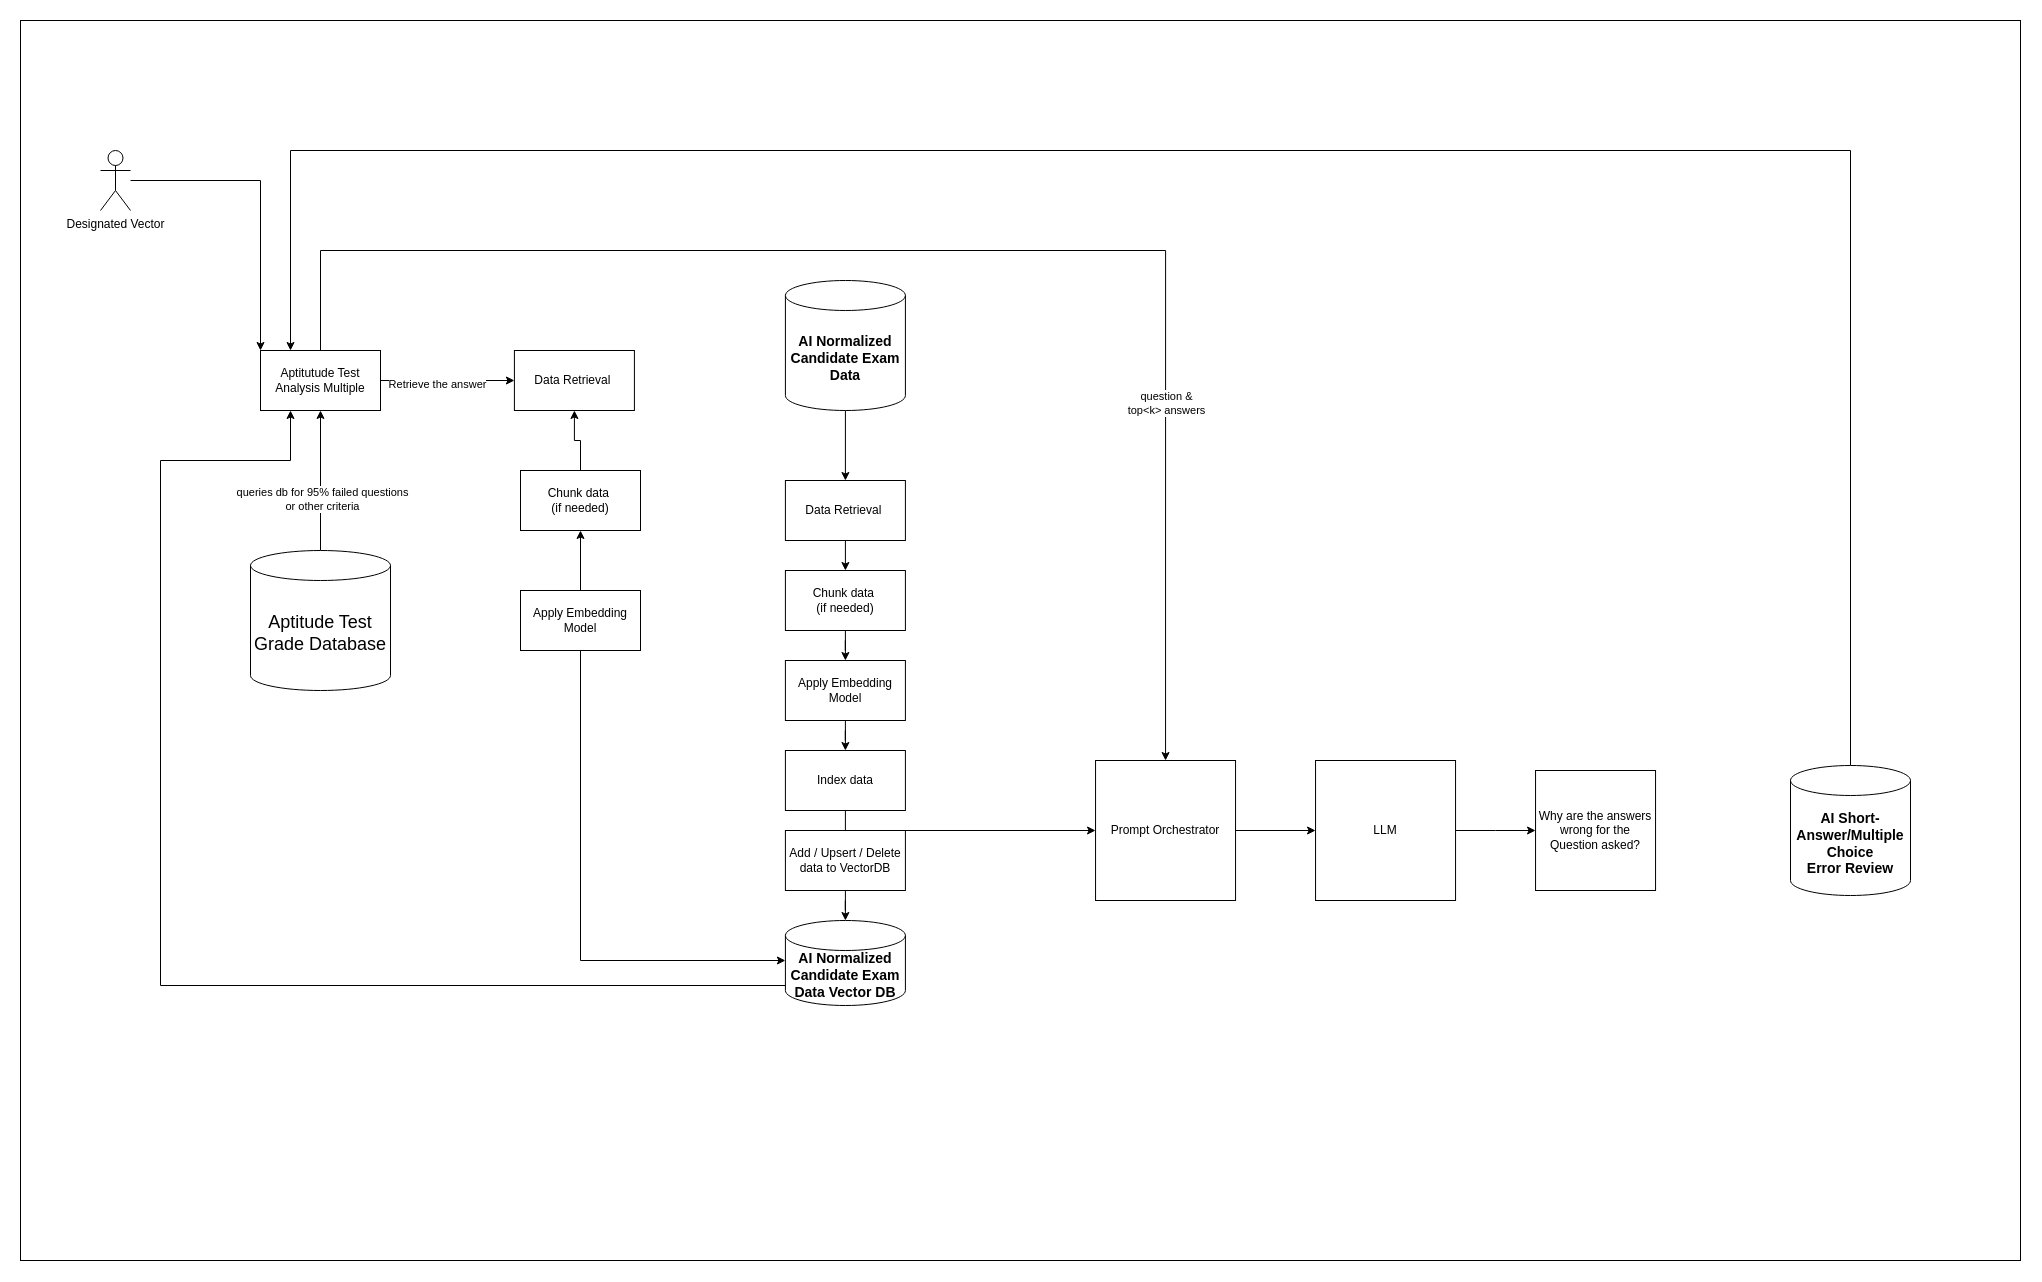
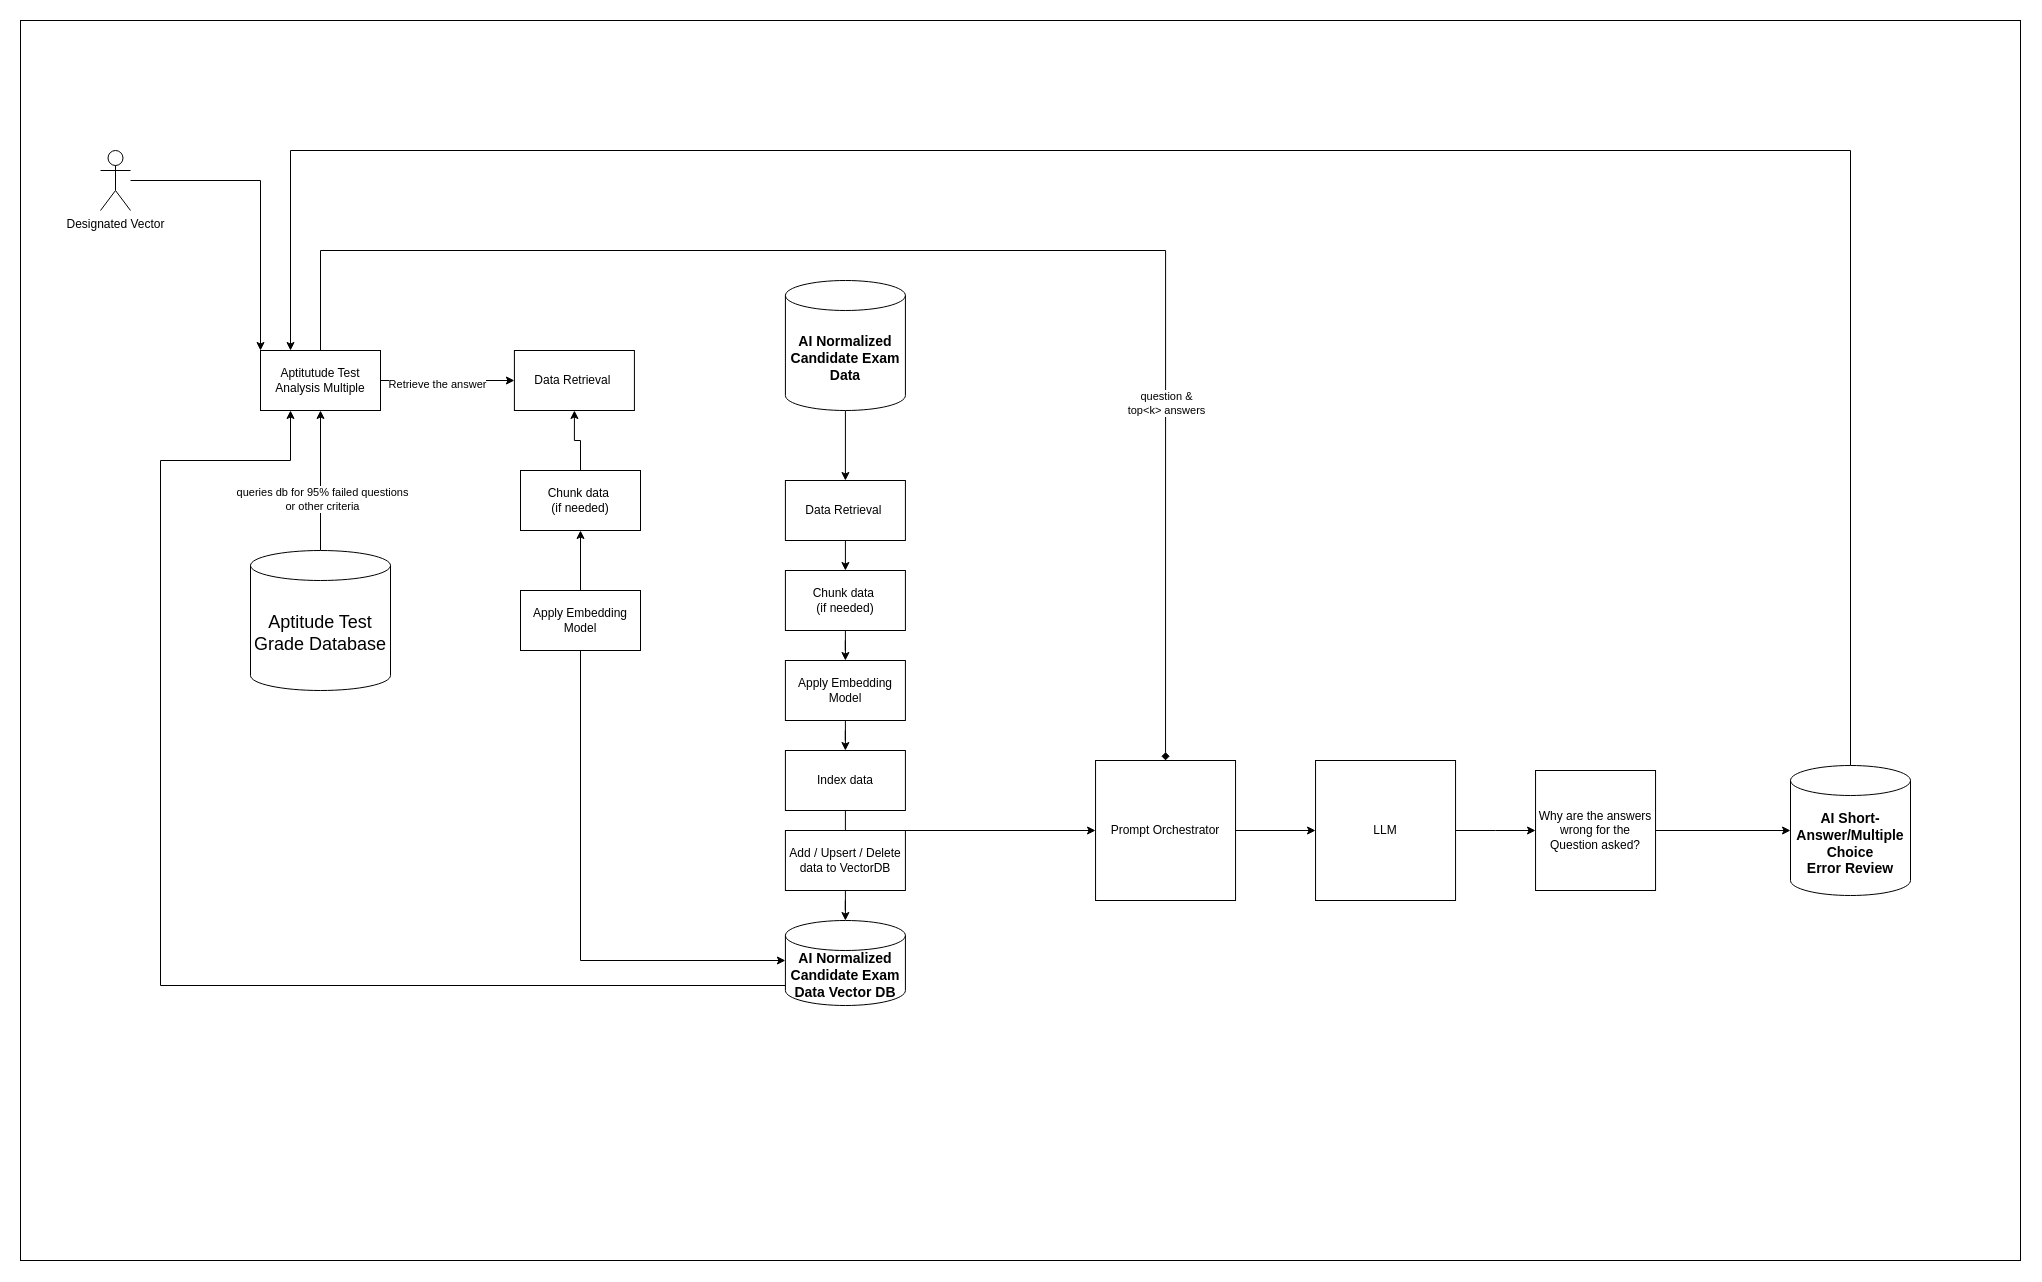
edge "Aptitutude Test Analysis Multiple" -> "Prompt Orchestrator": arrowhead classic -> diamond
edge "Why are the answers wrong for the Question asked?" -> "AI Short-Answer/Multiple Choice Error Review": added
